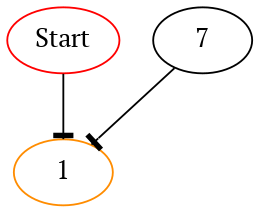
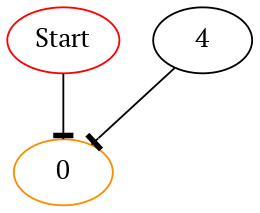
node "7": label "7" -> "4"
node "1": label "1" -> "0"
